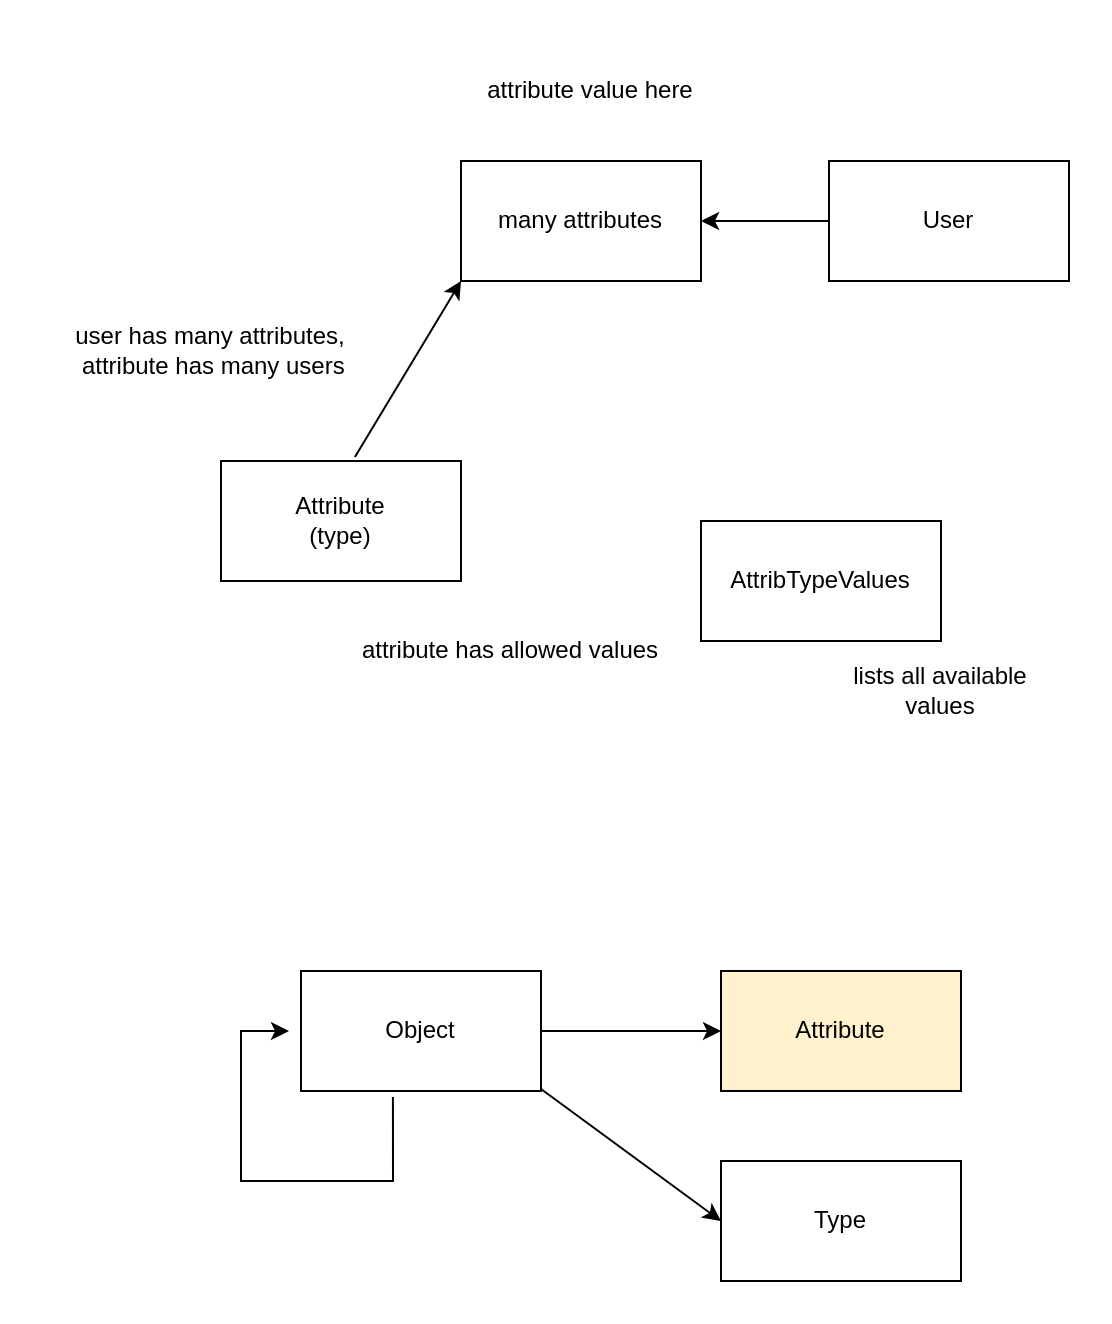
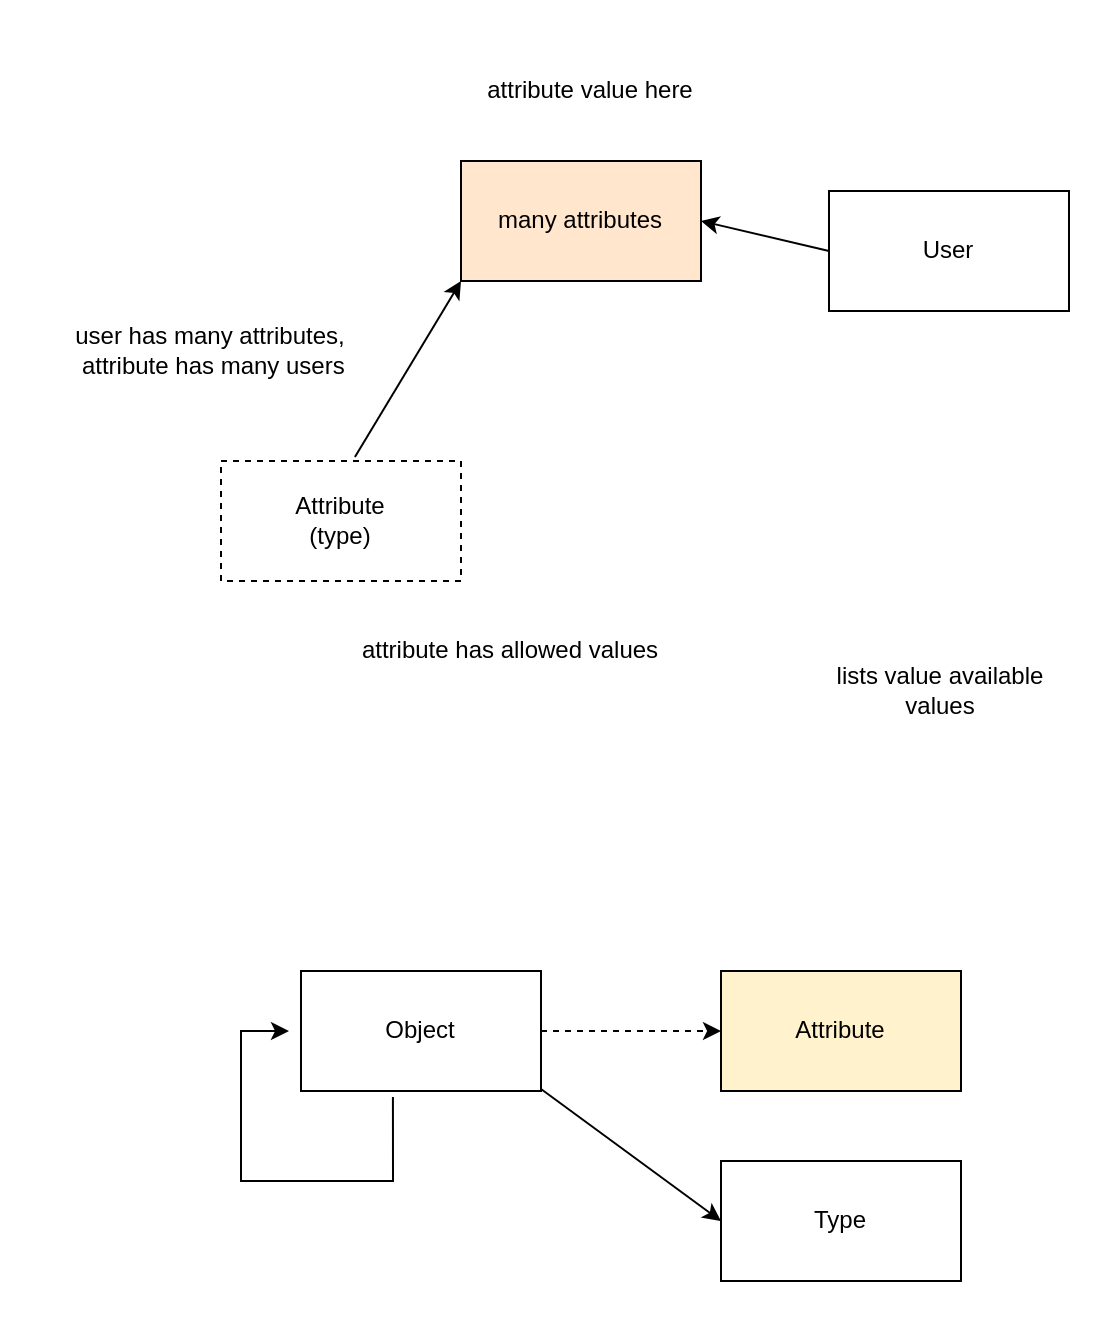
node "many attributes": fillcolor #ffffff -> #ffe6cc
node "User": moved (949, 221) -> (949, 251)
node "Attribute (type)": style solid -> dashed
node "AttribTypeValues": removed
node "lists all available values": label "lists all available values" -> "lists value available values"
edge "Object" -> "Attribute": style solid -> dashed
